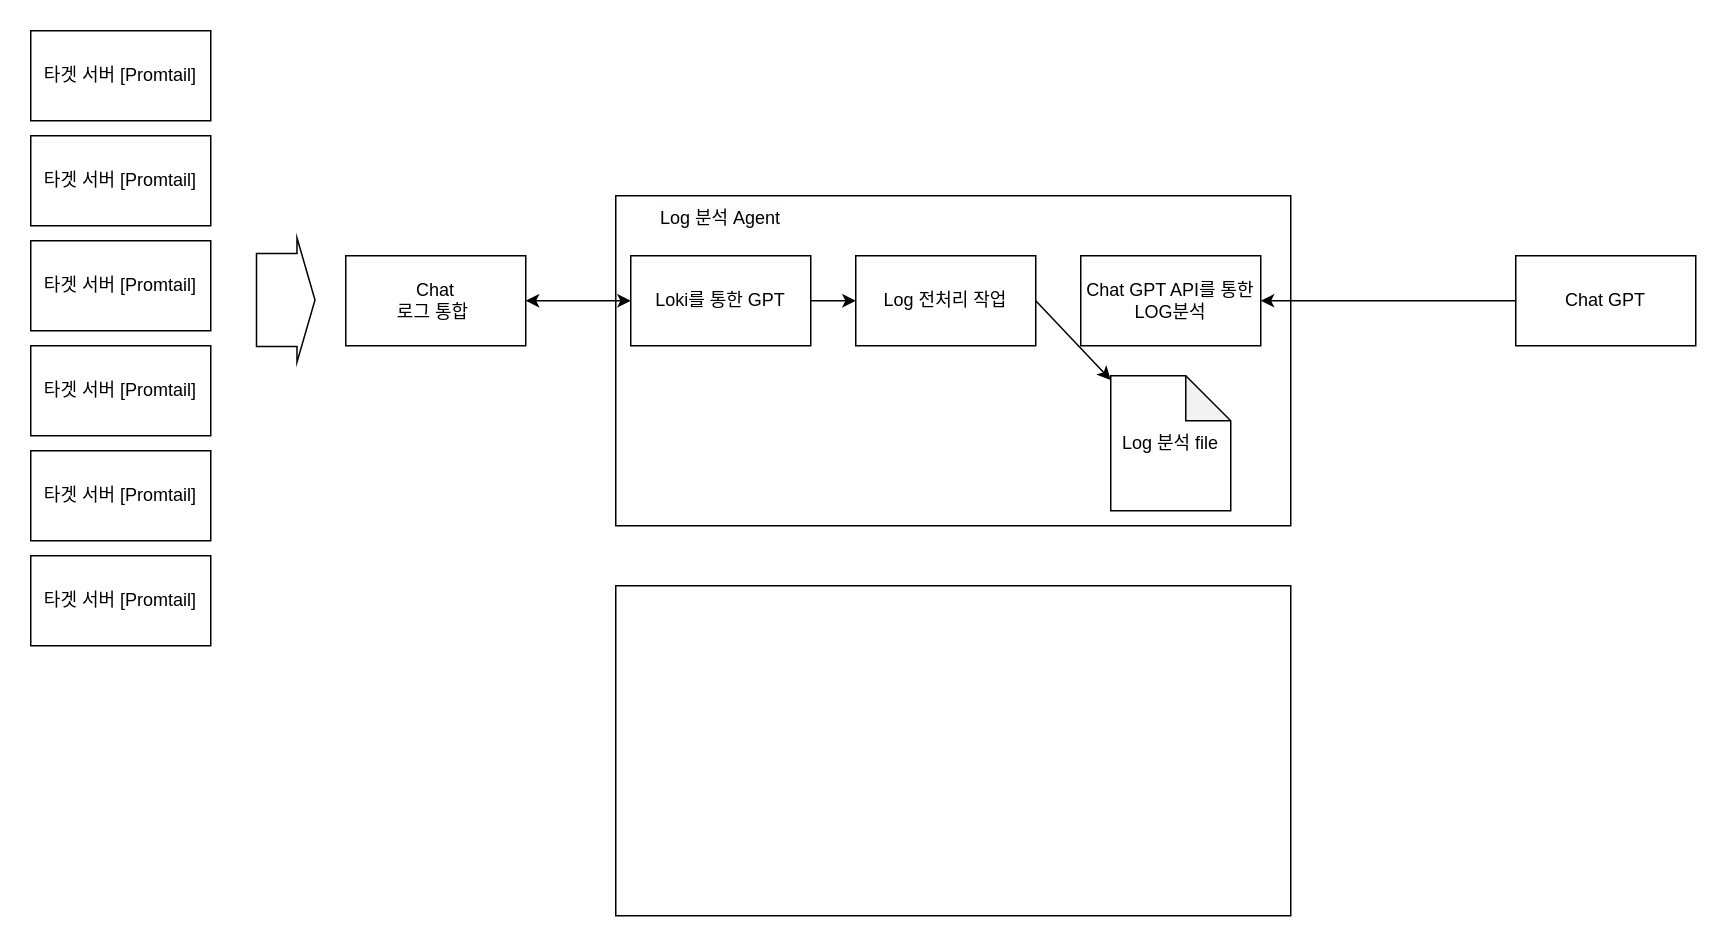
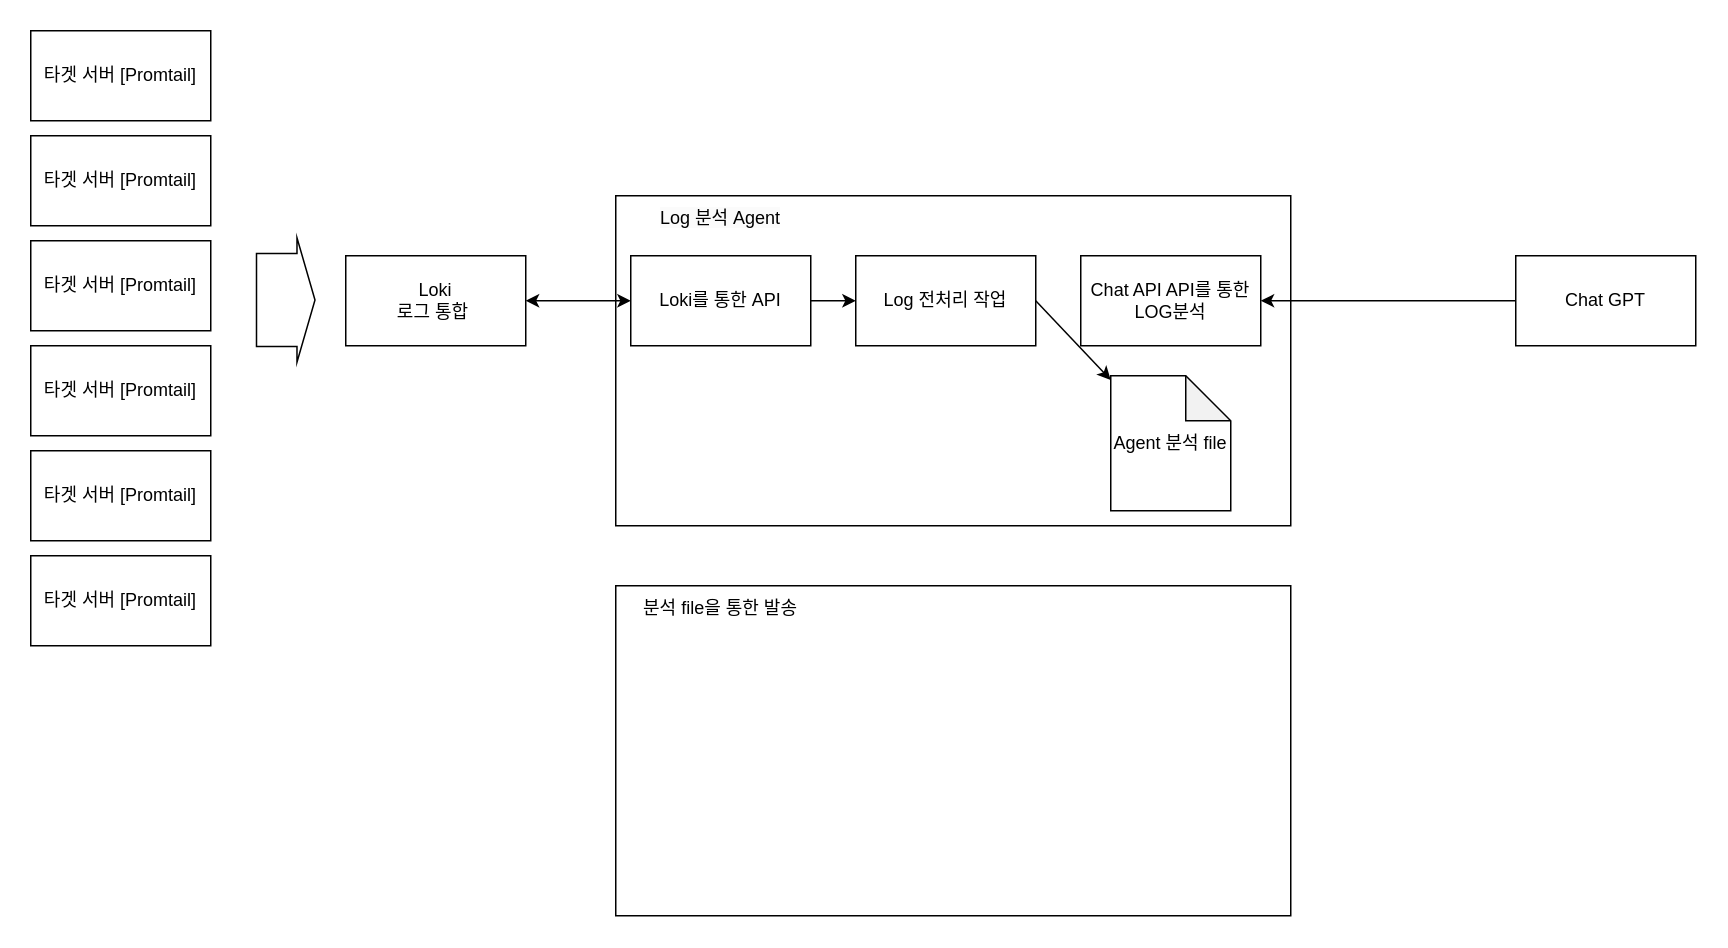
node "Chat 로그 통합": label "Chat 로그 통합" -> "Loki 로그 통합"
node "Loki를 통한 GPT": label "Loki를 통한 GPT" -> "Loki를 통한 API"
node "Chat GPT API를 통한 LOG분석": label "Chat GPT API를 통한 LOG분석" -> "Chat API API를 통한 LOG분석"
node "Log 분석 file": label "Log 분석 file" -> "Agent 분석 file"
node "분석 file을 통한 발송": added
